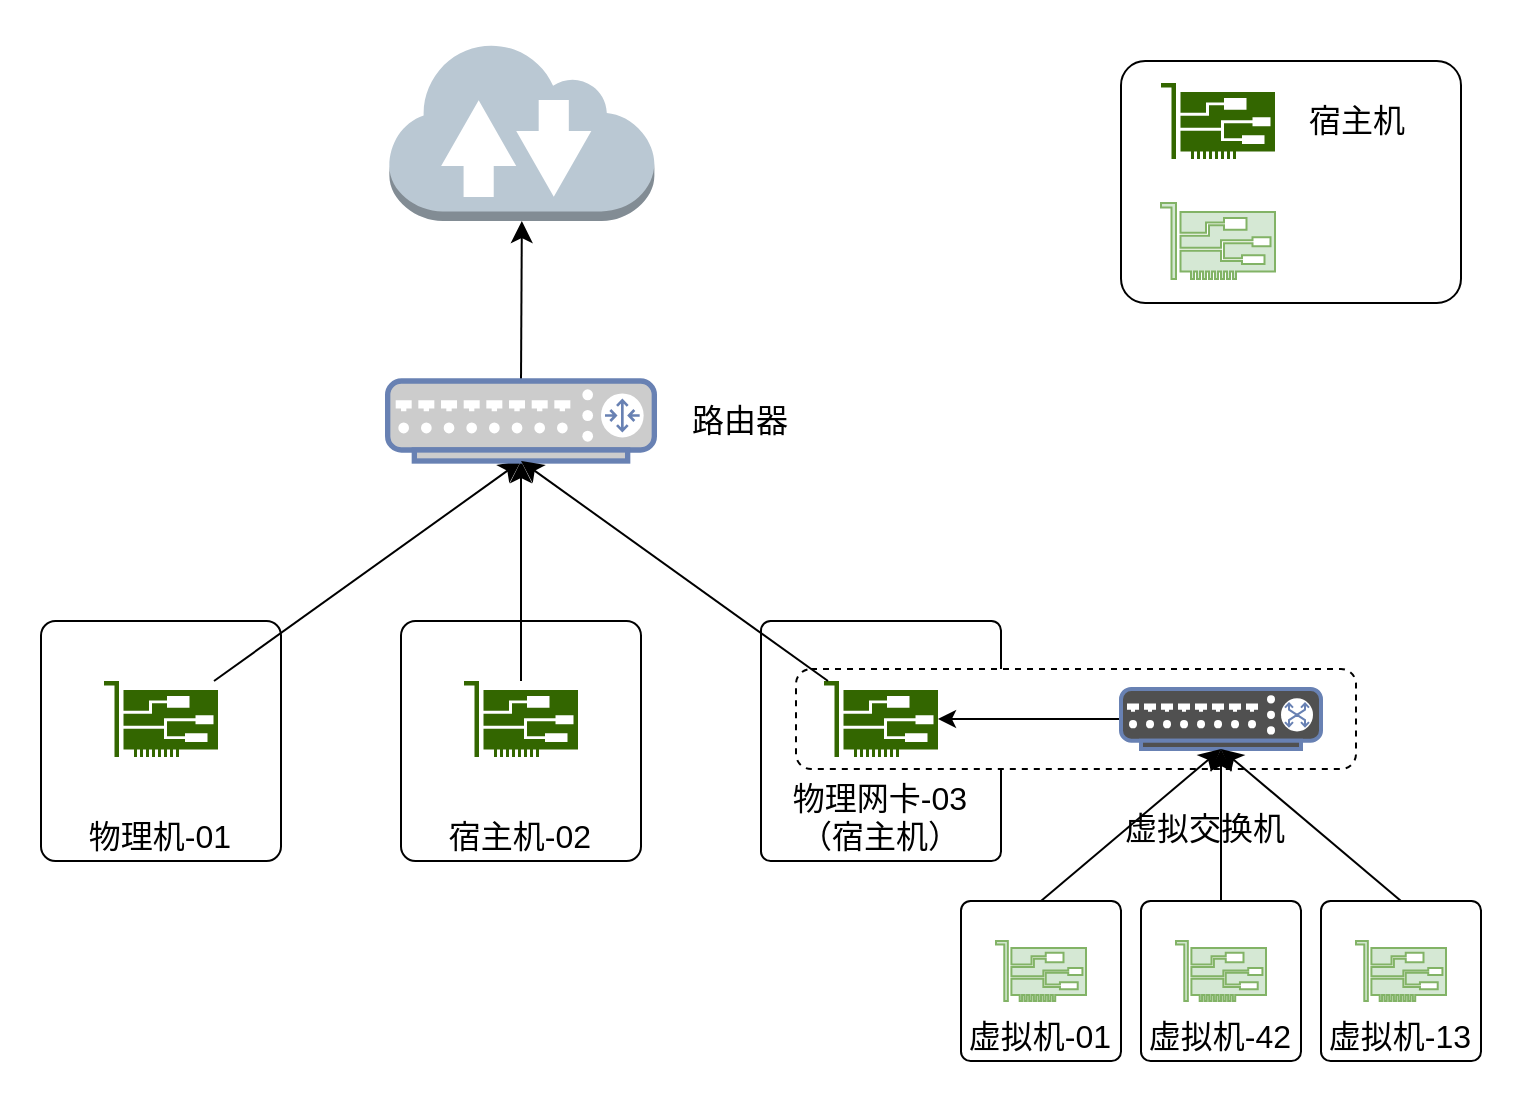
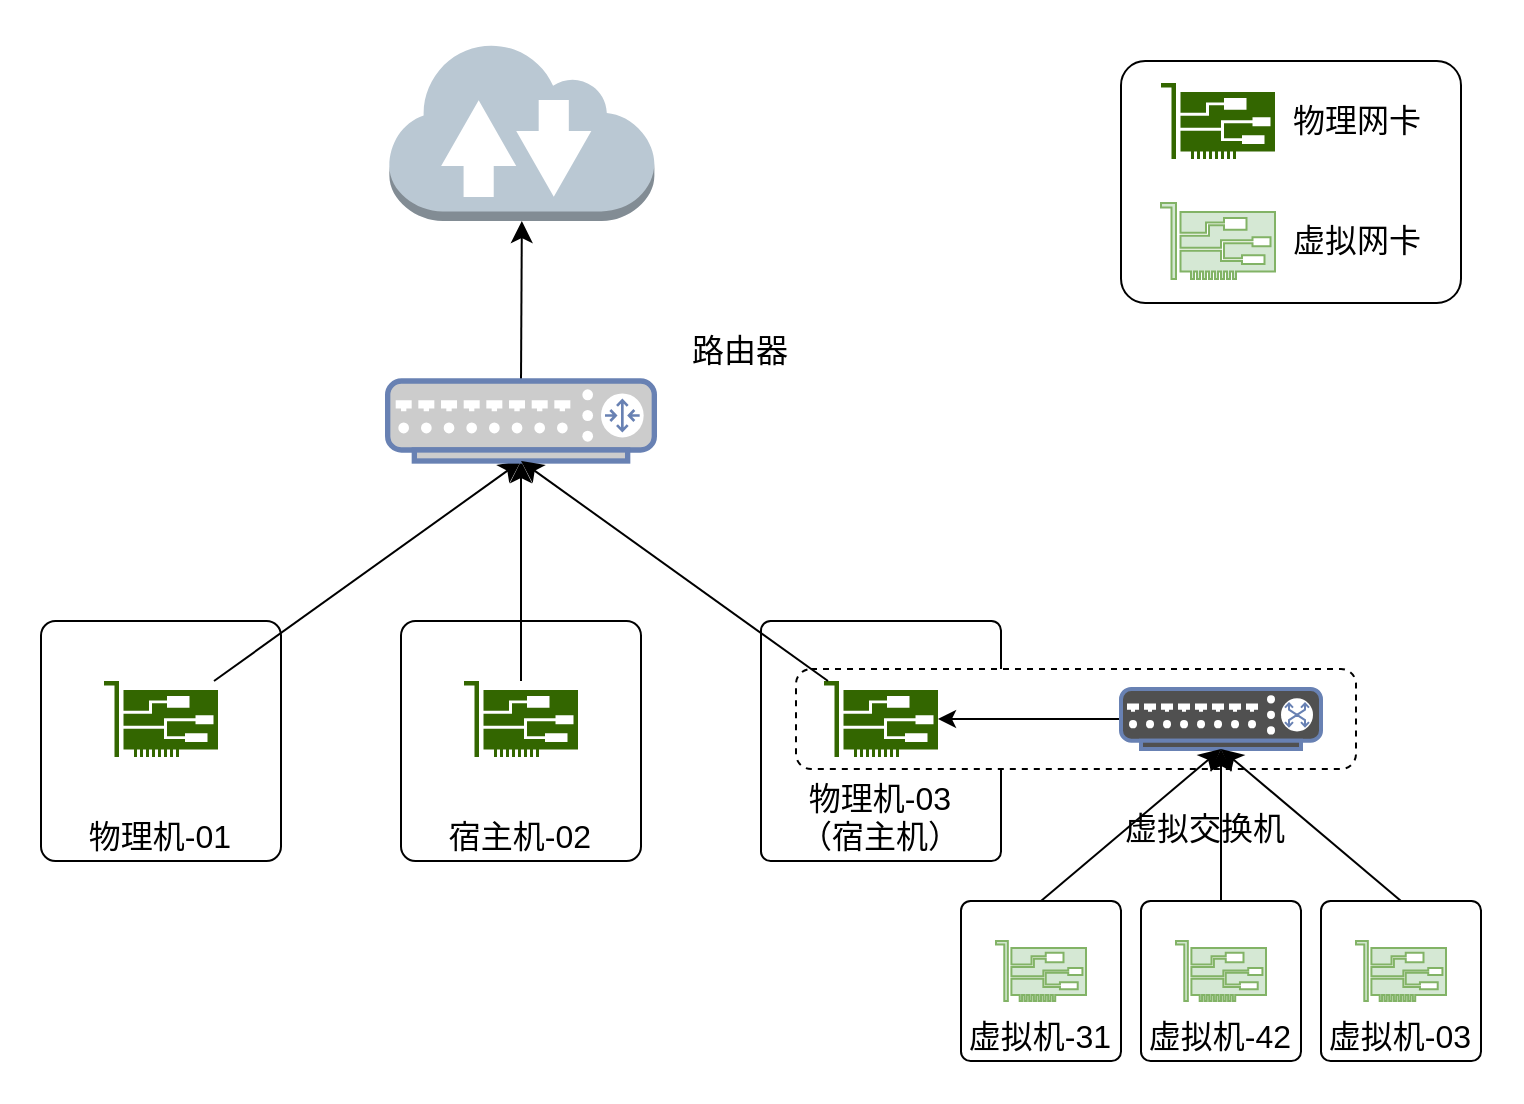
node "宿主机": label "宿主机" -> "物理网卡"
node "虚拟网卡": added
node "路由器": moved (741, 421) -> (741, 351)
node "物理网卡-03 （宿主机）": label "物理网卡-03 （宿主机）" -> "物理机-03 （宿主机）"
node "虚拟机-01": label "虚拟机-01" -> "虚拟机-31"
node "虚拟机-13": label "虚拟机-13" -> "虚拟机-03"
